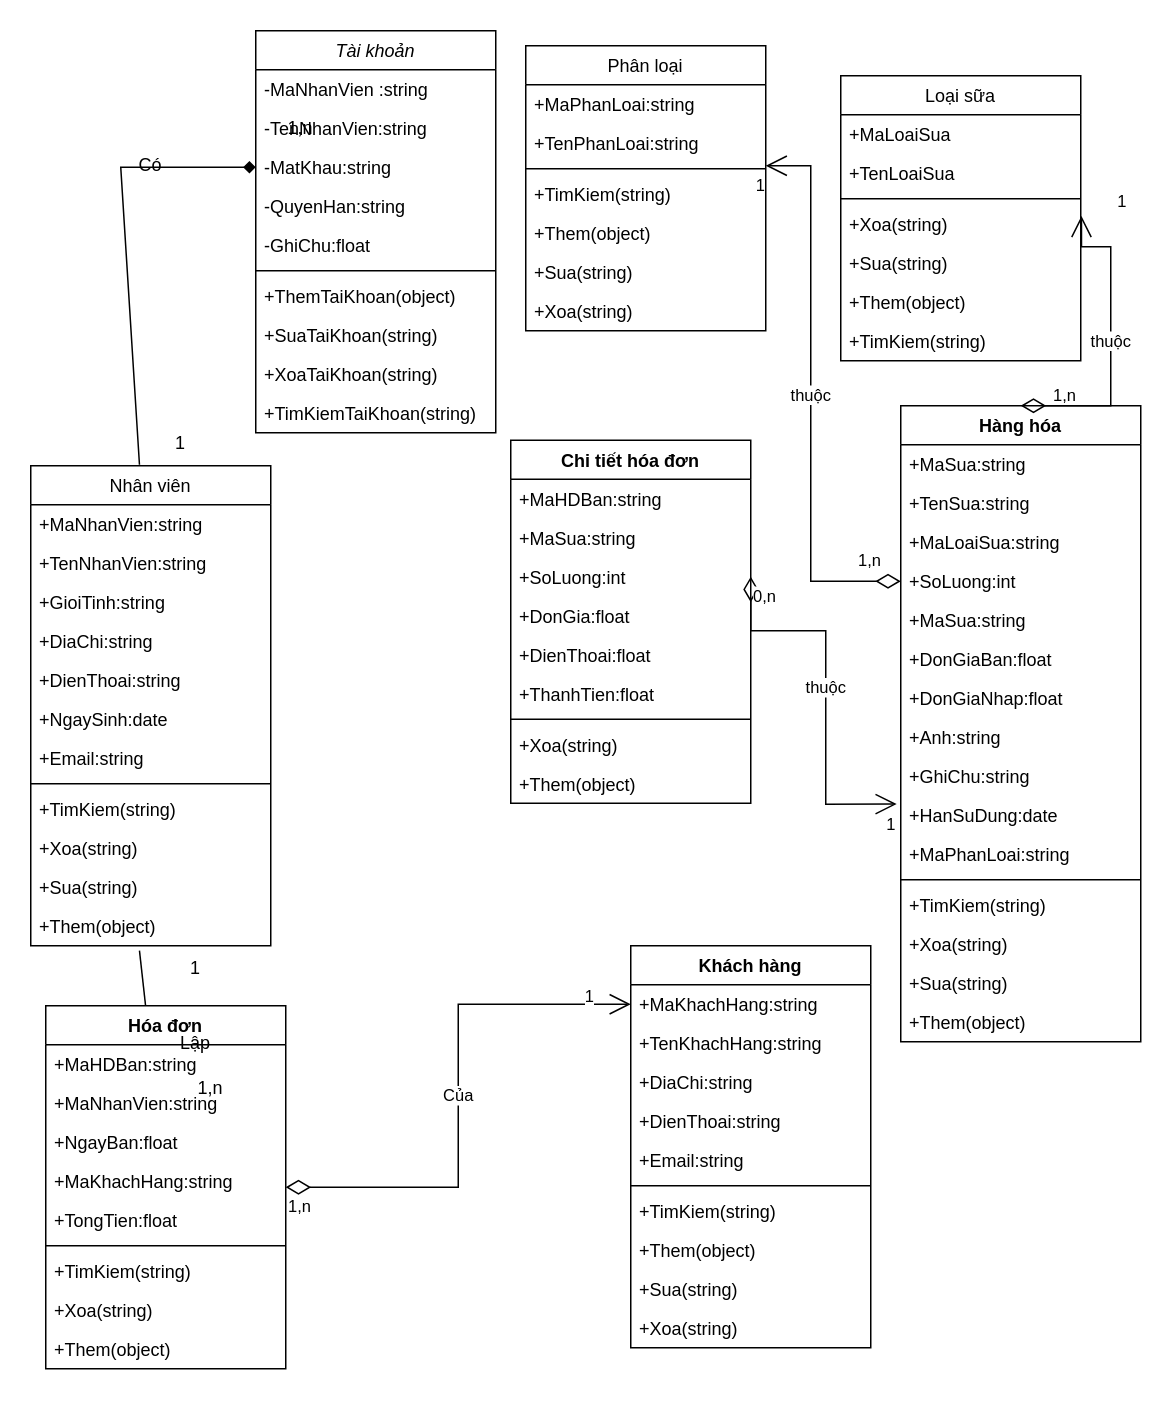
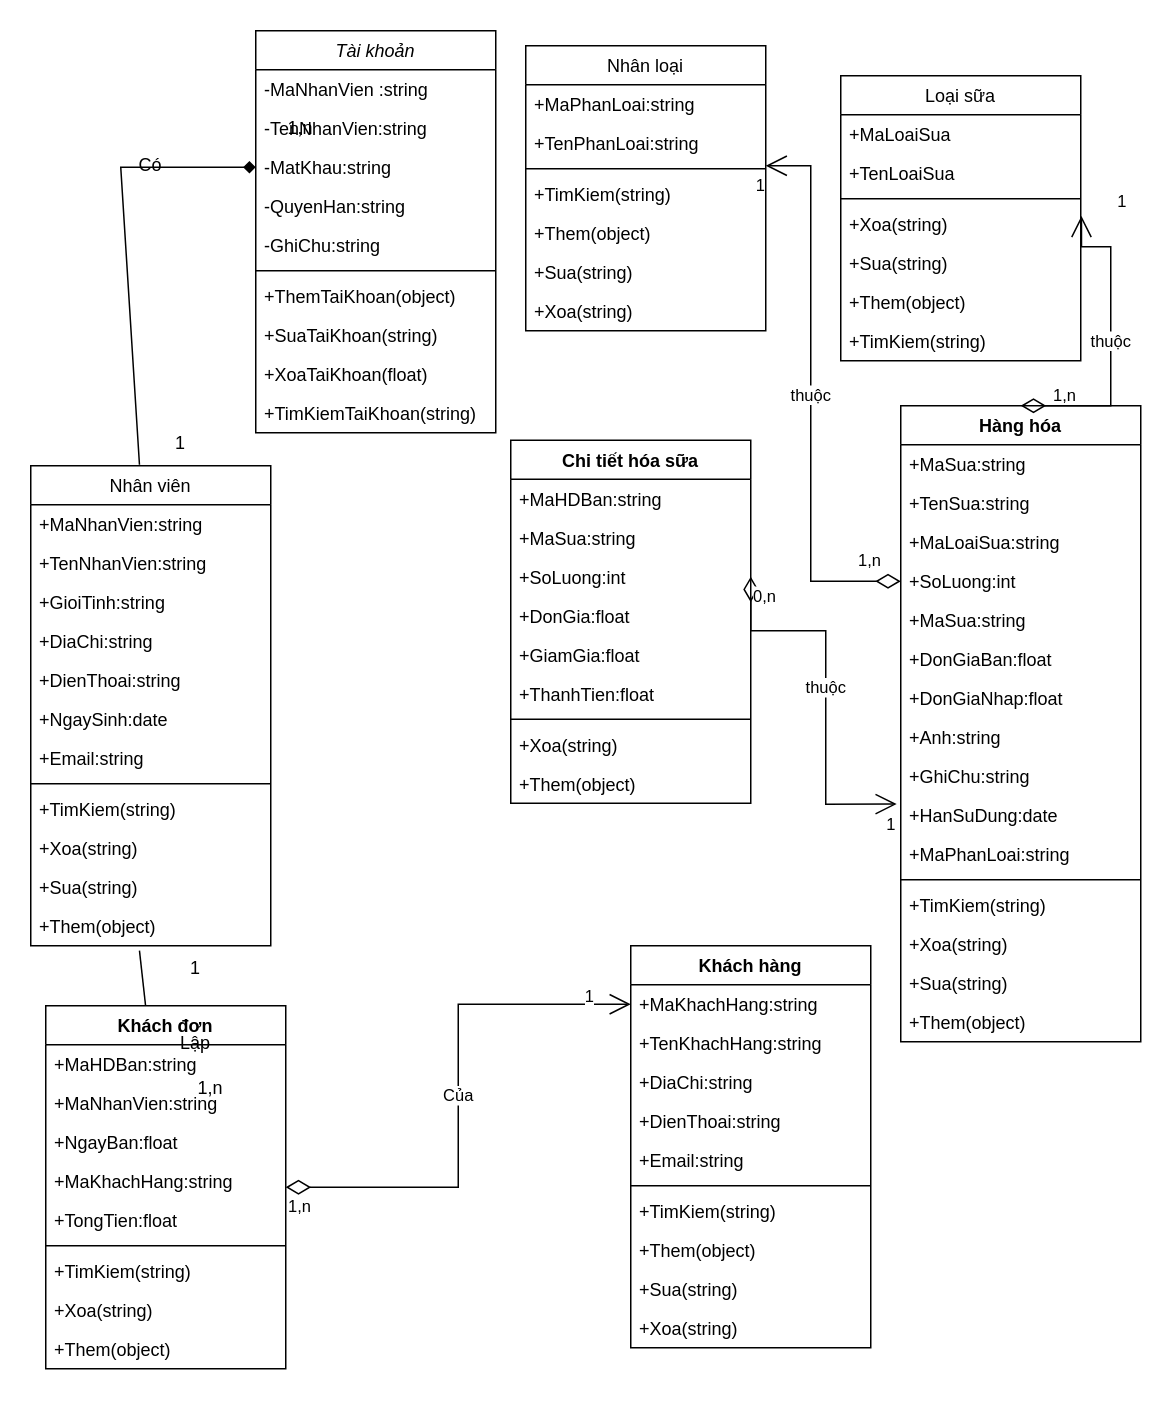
node "Phân loại": label "Phân loại" -> "Nhân loại"
node "-GhiChu:float": label "-GhiChu:float" -> "-GhiChu:string"
node "+XoaTaiKhoan(string)": label "+XoaTaiKhoan(string)" -> "+XoaTaiKhoan(float)"
node "Chi tiết hóa đơn": label "Chi tiết hóa đơn" -> "Chi tiết hóa sữa"
node "+DienThoai:float": label "+DienThoai:float" -> "+GiamGia:float"
node "Hóa đơn": label "Hóa đơn" -> "Khách đơn"
